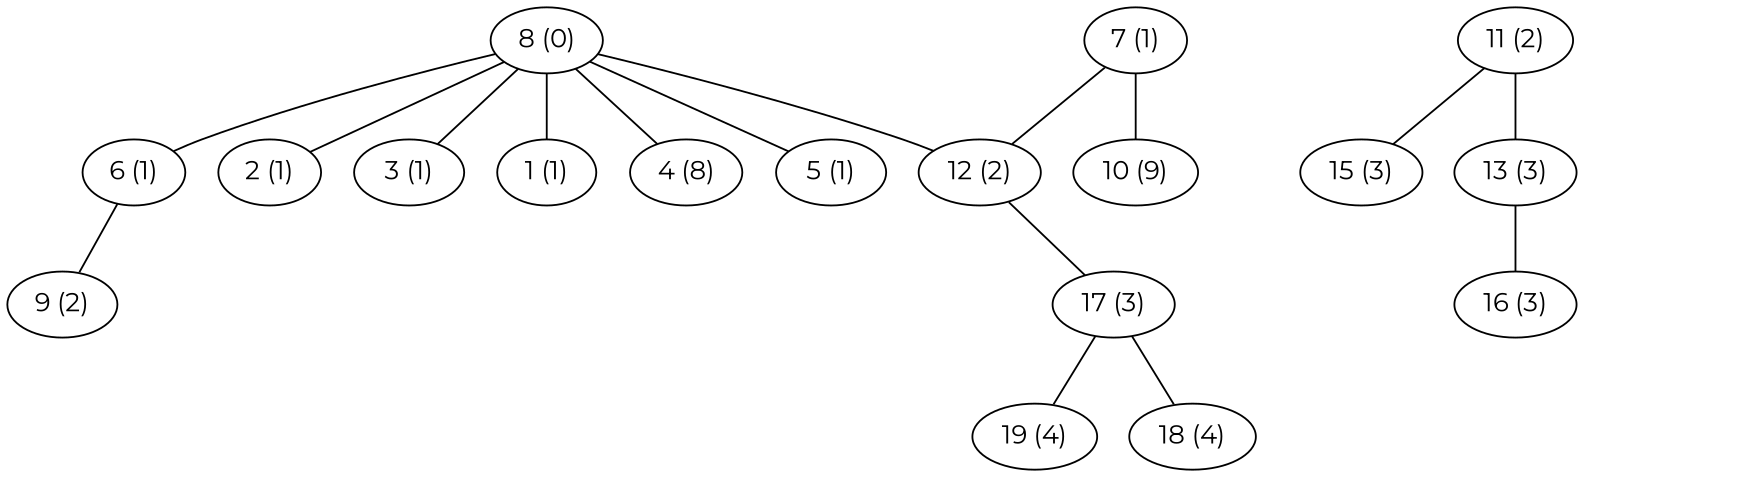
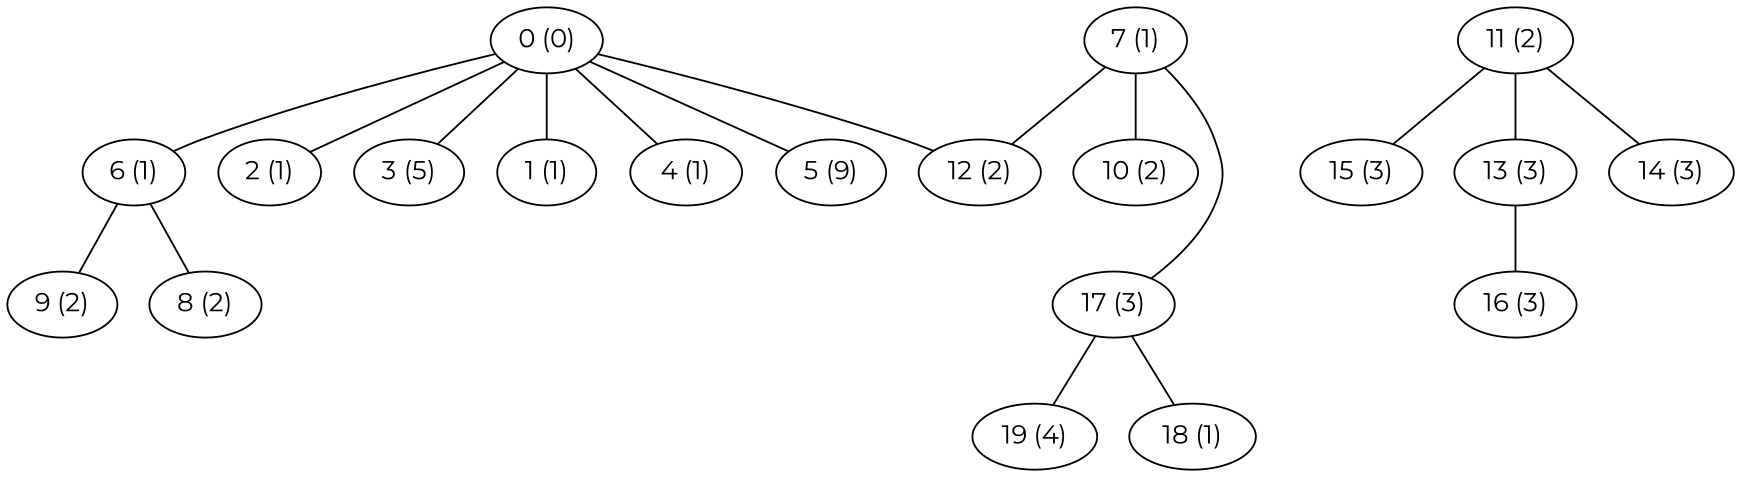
node "8 (0)": label "8 (0)" -> "0 (0)"
node "3 (1)": label "3 (1)" -> "3 (5)"
node "4 (8)": label "4 (8)" -> "4 (1)"
node "5 (1)": label "5 (1)" -> "5 (9)"
node "10 (9)": label "10 (9)" -> "10 (2)"
node "14 (3)": added
edge "12 (2)" -- "17 (3)": now "7 (1)" -- "17 (3)"
node "8 (2)": added
node "18 (4)": label "18 (4)" -> "18 (1)"
